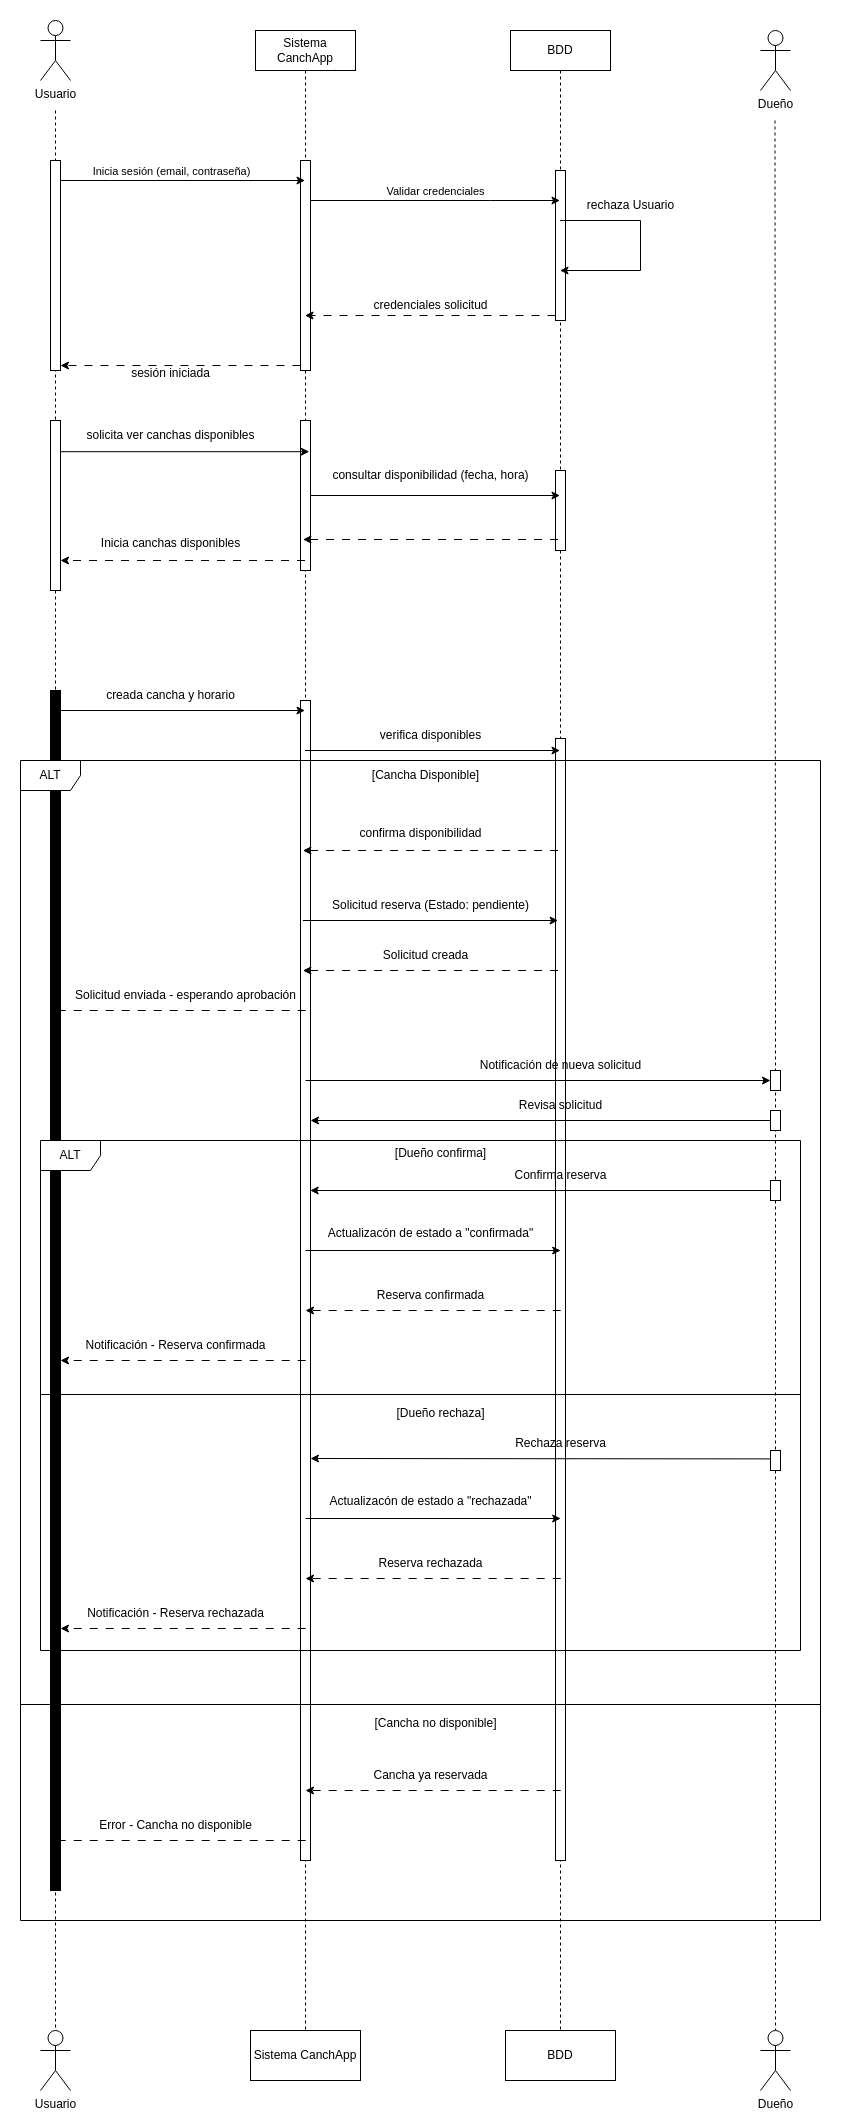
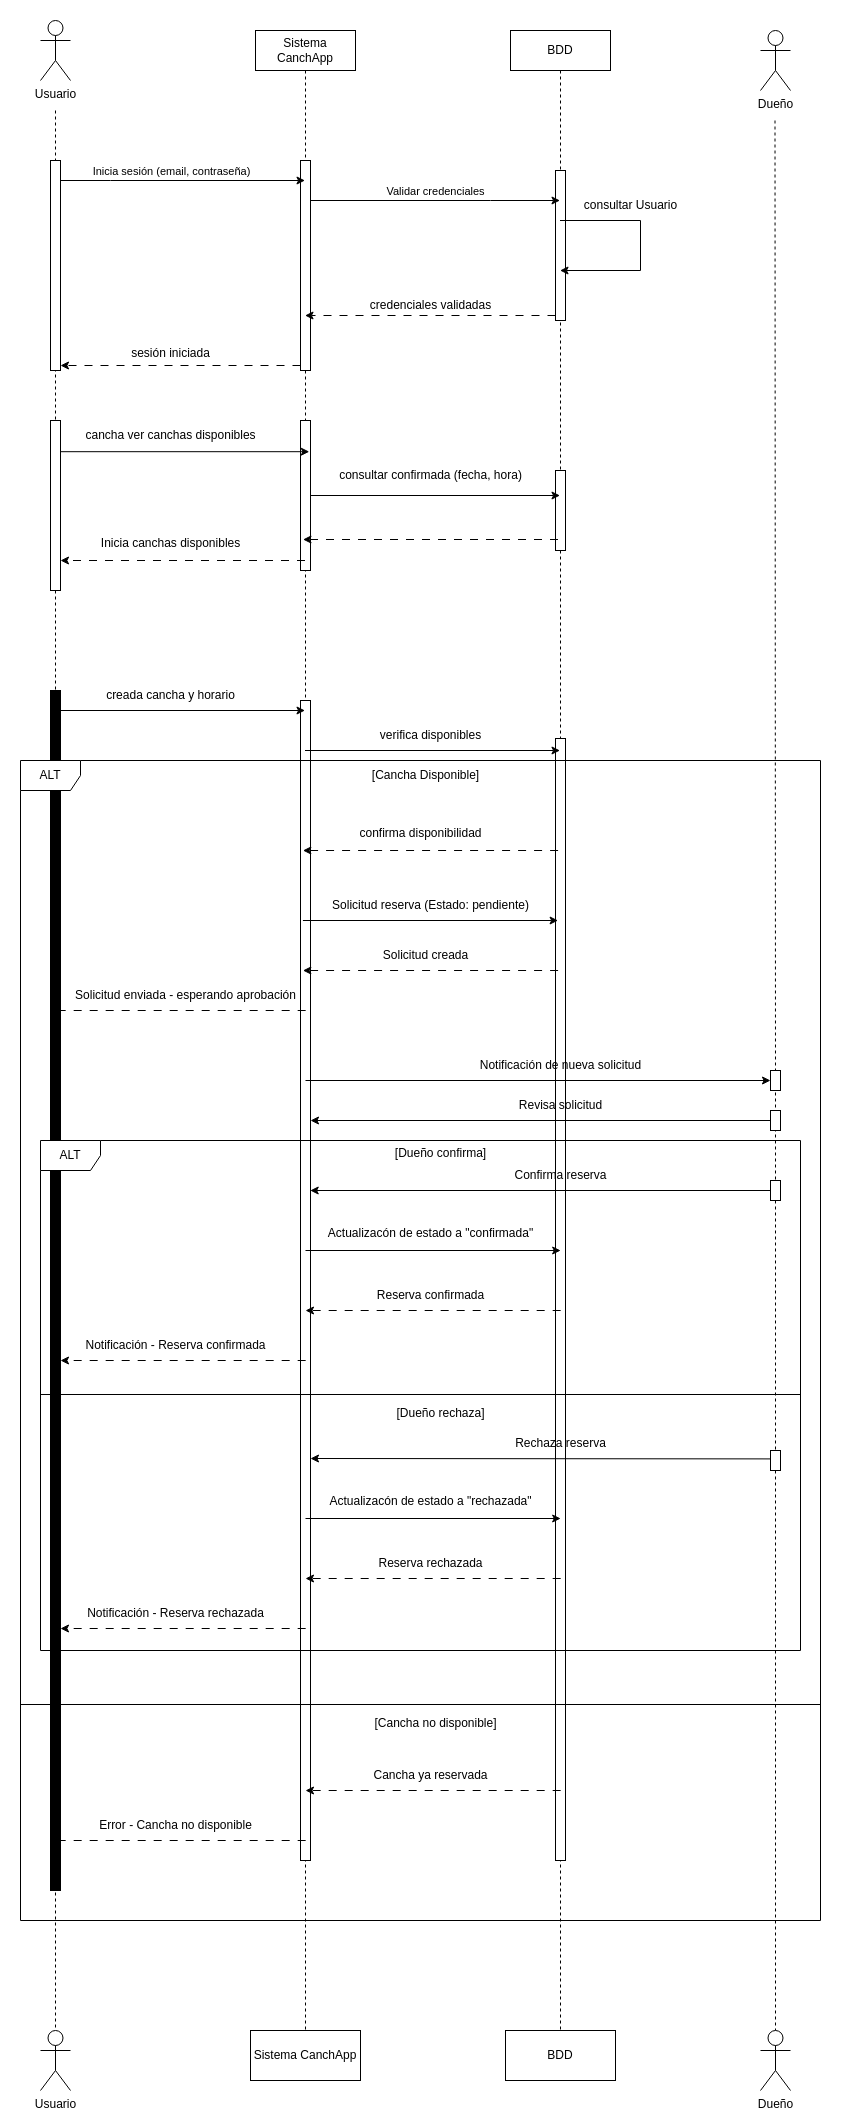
node "rechaza Usuario": label "rechaza Usuario" -> "consultar Usuario"
node "credenciales solicitud": label "credenciales solicitud" -> "credenciales validadas"
node "sesión iniciada": moved (171, 374) -> (171, 354)
node "solicita ver canchas disponibles": label "solicita ver canchas disponibles" -> "cancha ver canchas disponibles"
node "consultar disponibilidad (fecha, hora)": label "consultar disponibilidad (fecha, hora)" -> "consultar confirmada (fecha, hora)"
